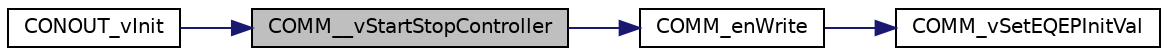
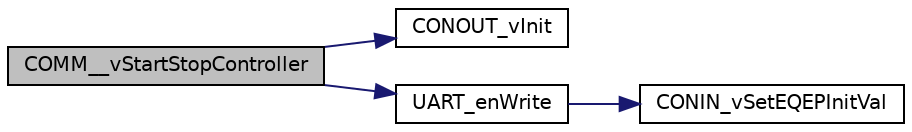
edge "CONOUT_vInit" -> "COMM__vStartStopController": reversed
node "COMM_enWrite": label "COMM_enWrite" -> "UART_enWrite"
node "COMM_vSetEQEPInitVal": label "COMM_vSetEQEPInitVal" -> "CONIN_vSetEQEPInitVal"
